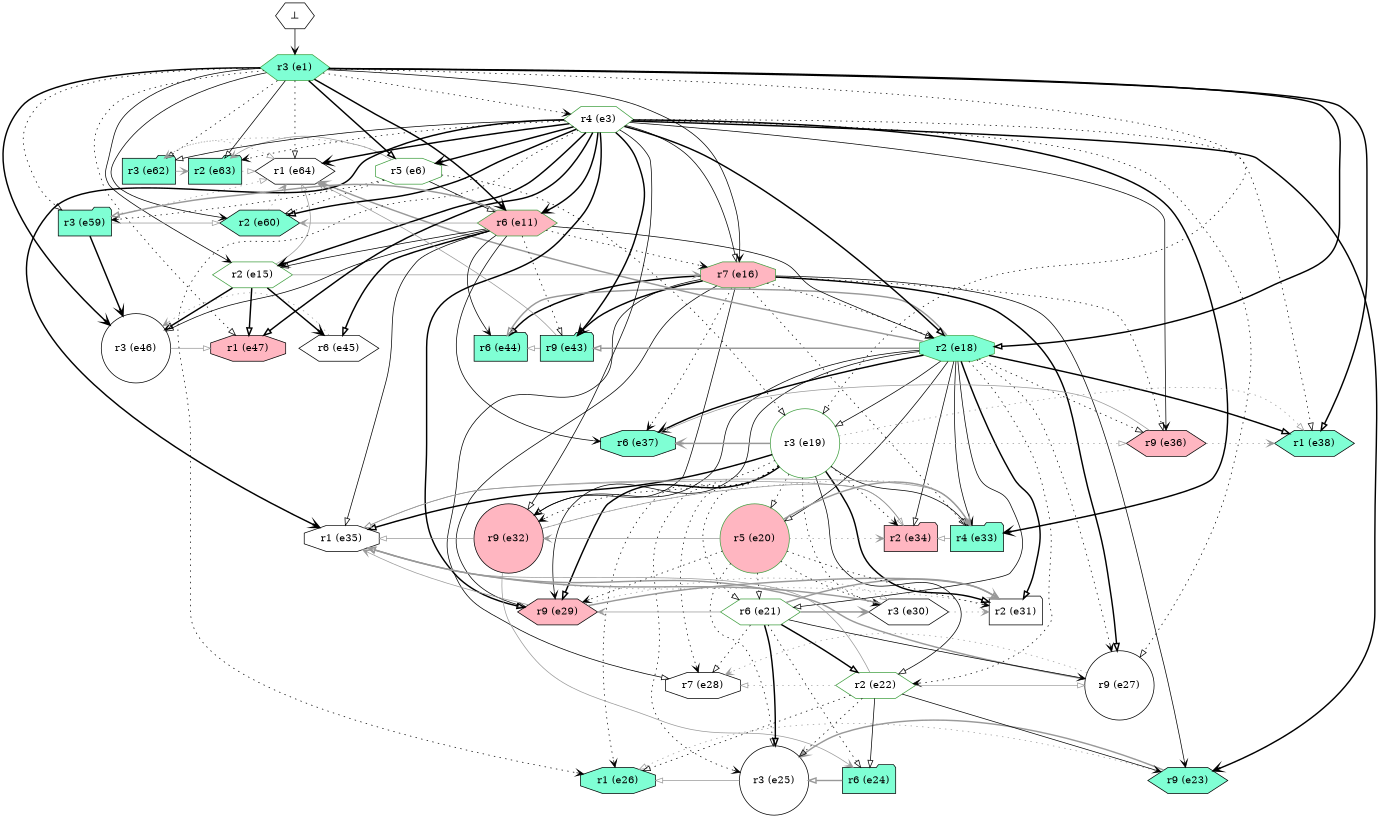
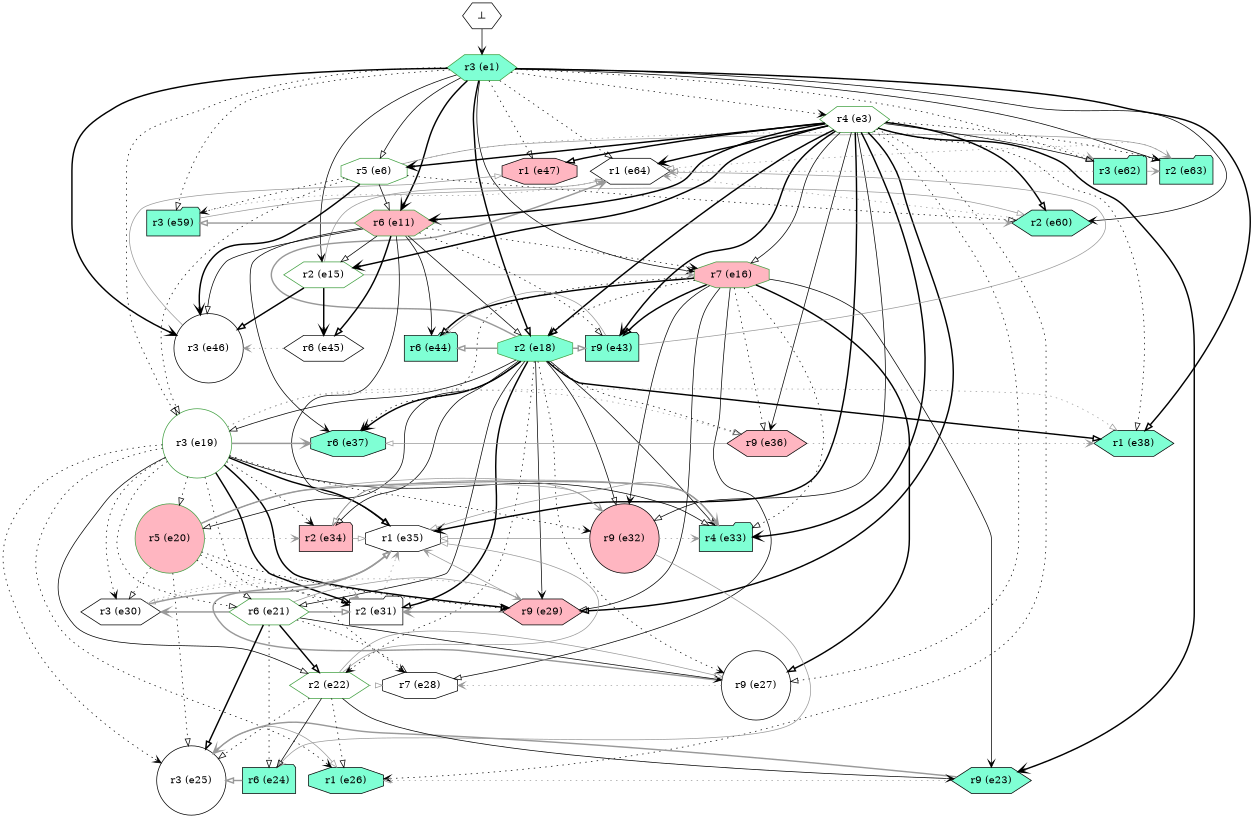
edge "r3 (e1)" -> "r5 (e6)": style bold -> solid
edge "r3 (e59)" -> "r3 (e46)": now "r5 (e6)" -> "r3 (e46)"
edge "r2 (e15)" -> "r1 (e47)": removed
